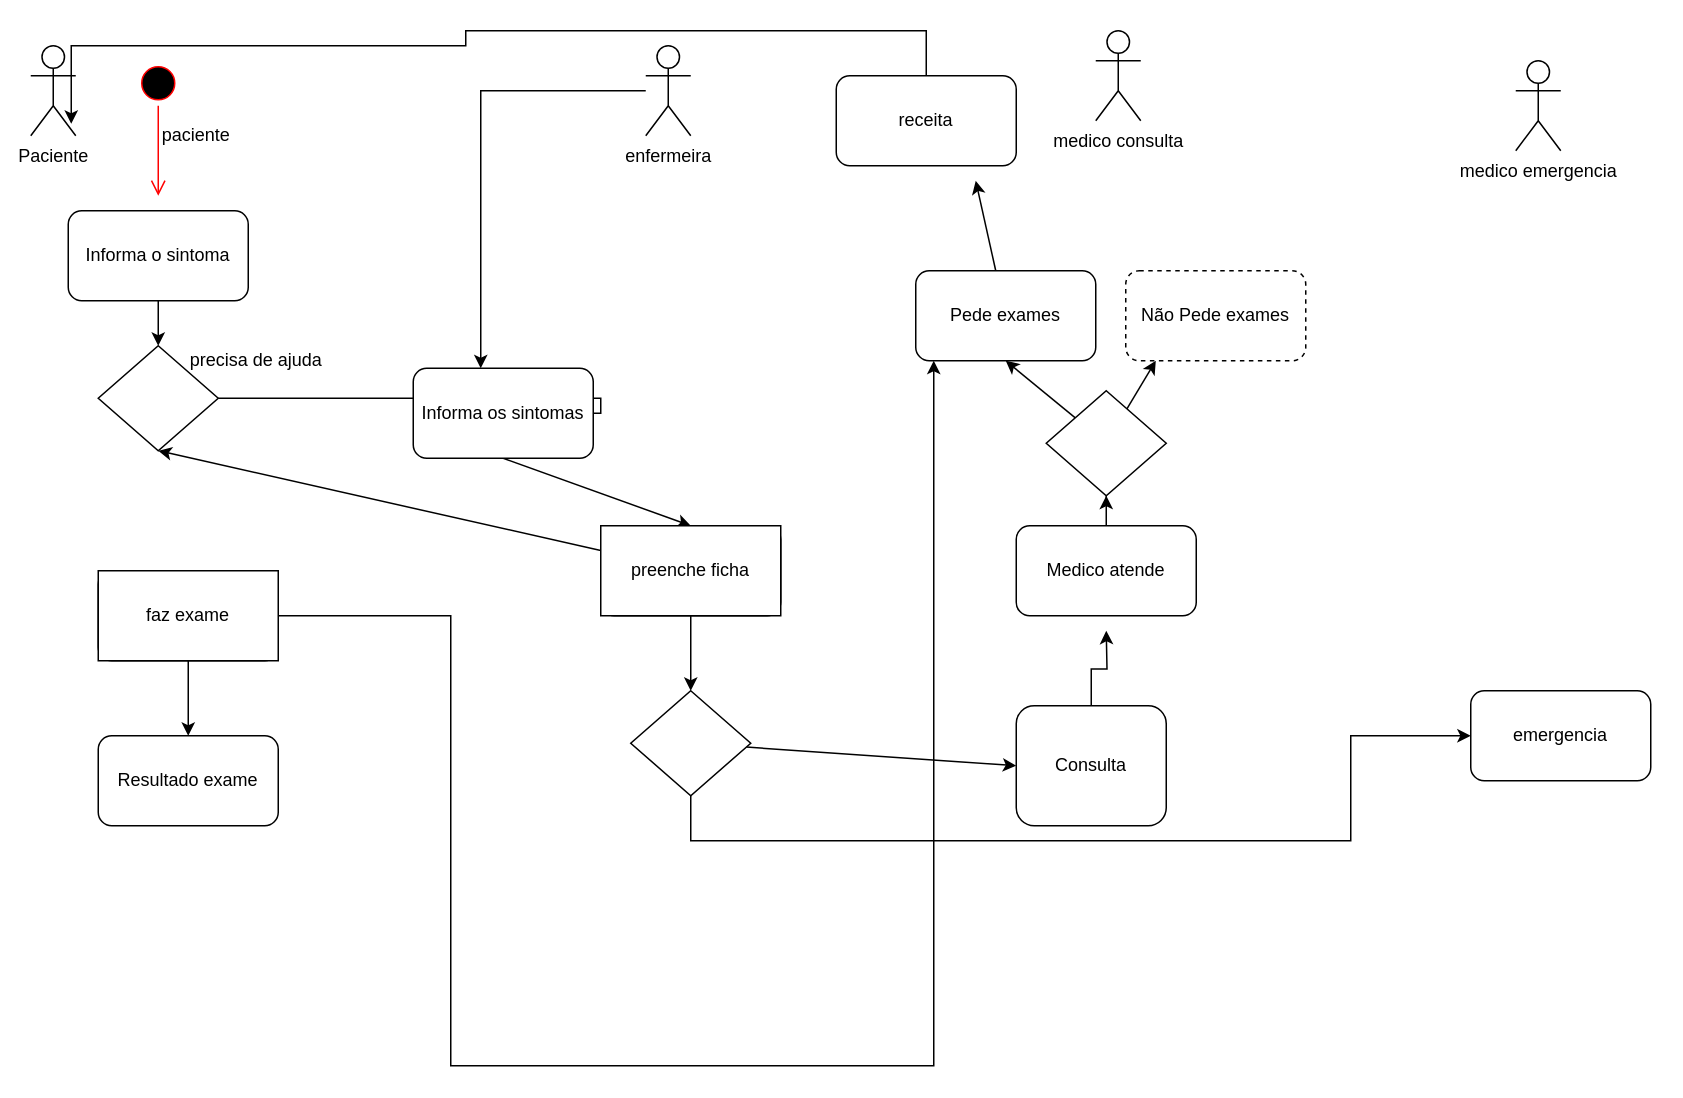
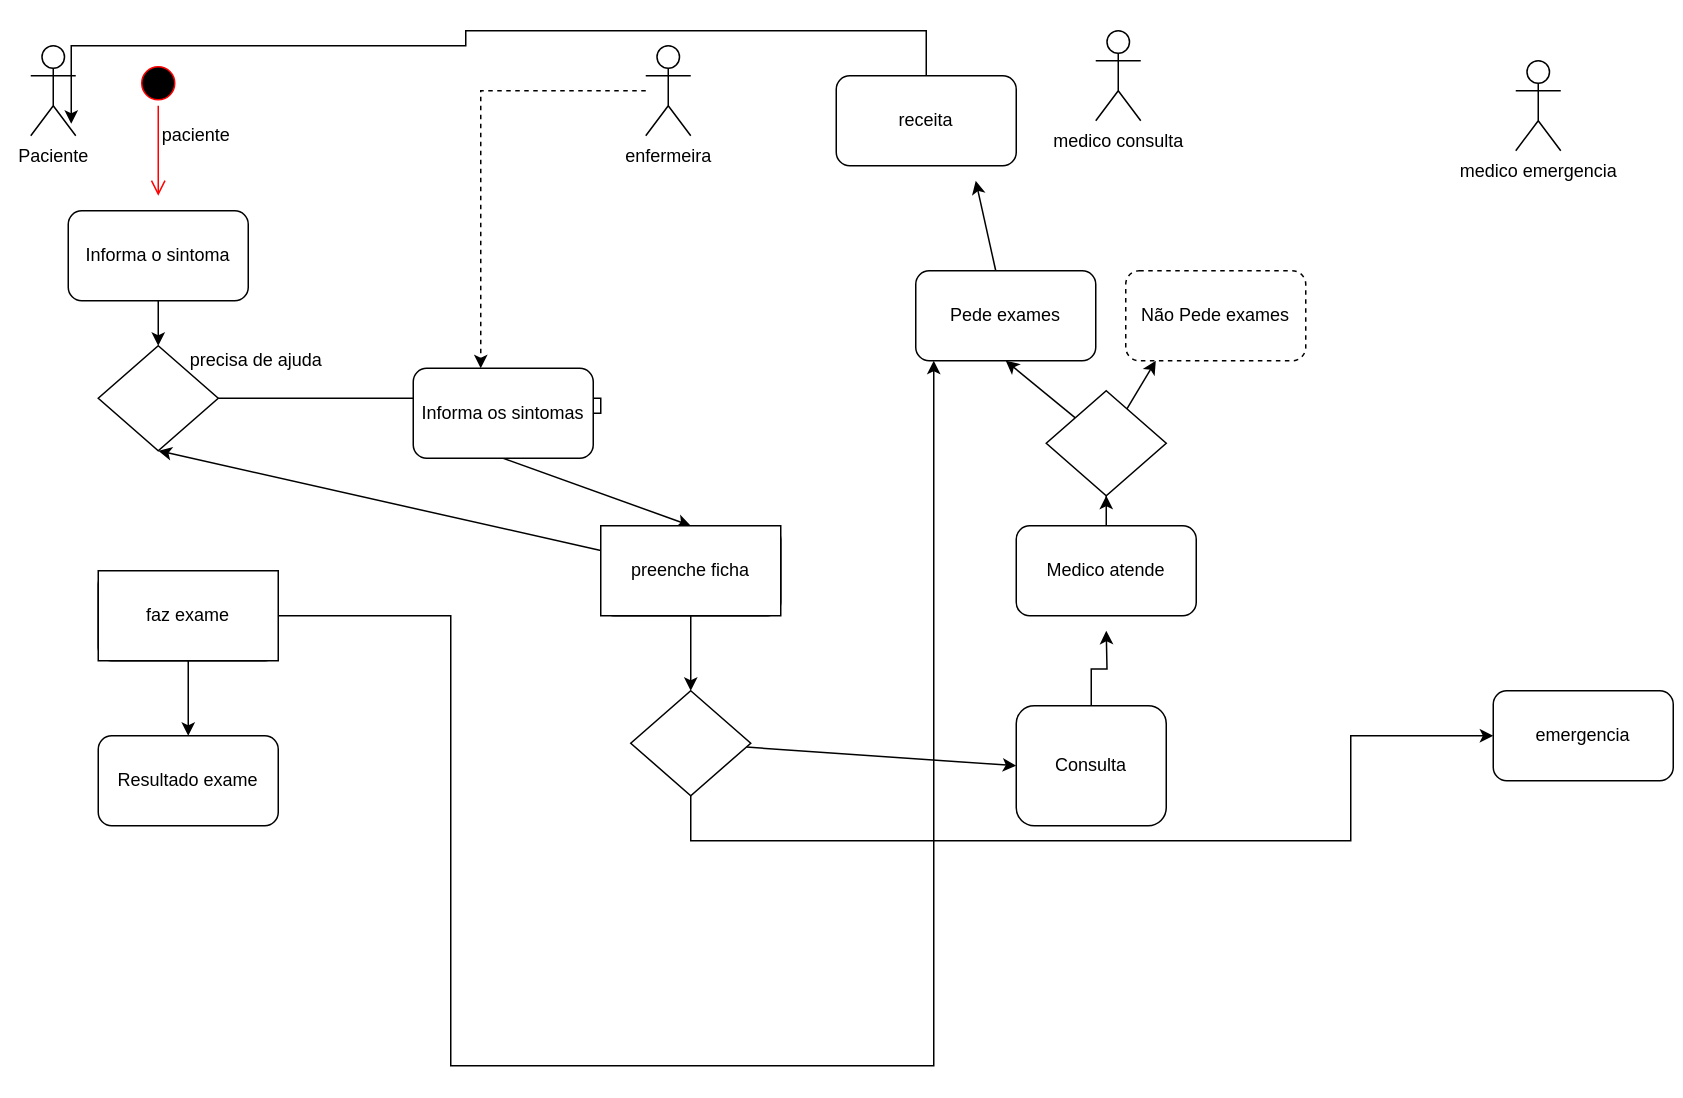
edge "enfermeira" -> "Informa os sintomas": style solid -> dashed
node "emergencia": moved (1561, 736) -> (1583, 736)
